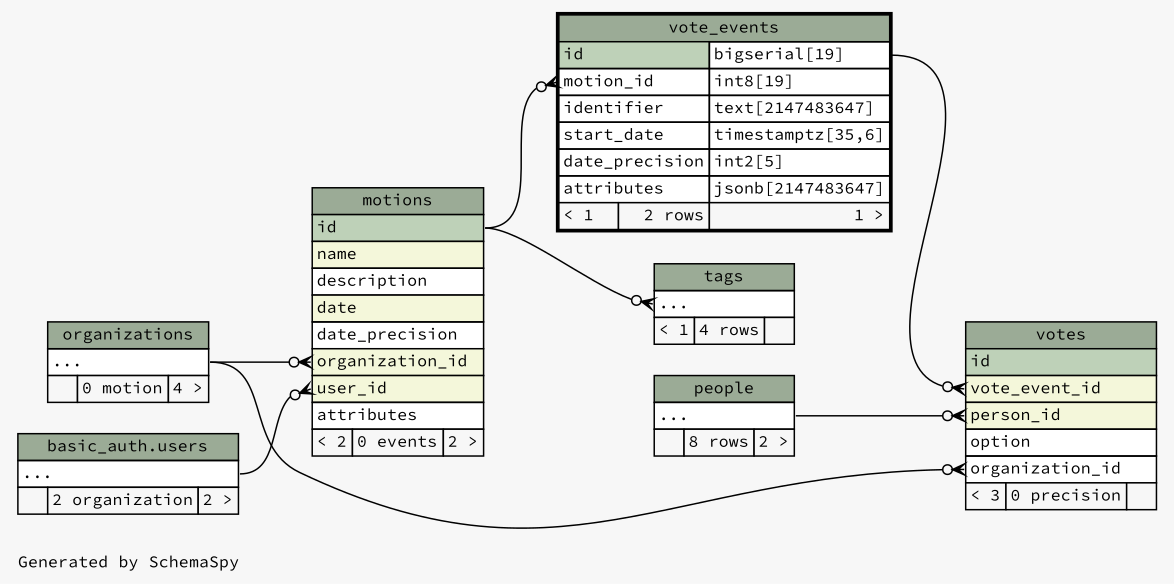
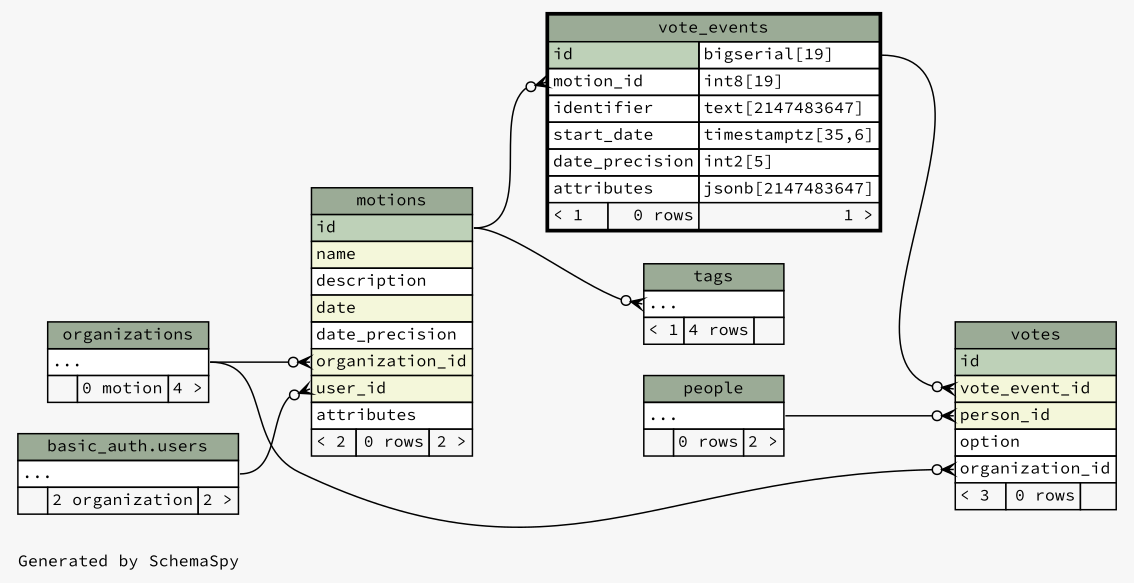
node "vote_events": text "2 rows" -> "0 rows"
node "motions": text "0 events" -> "0 rows"
node "people": text "8 rows" -> "0 rows"
node "votes": text "0 precision" -> "0 rows"
